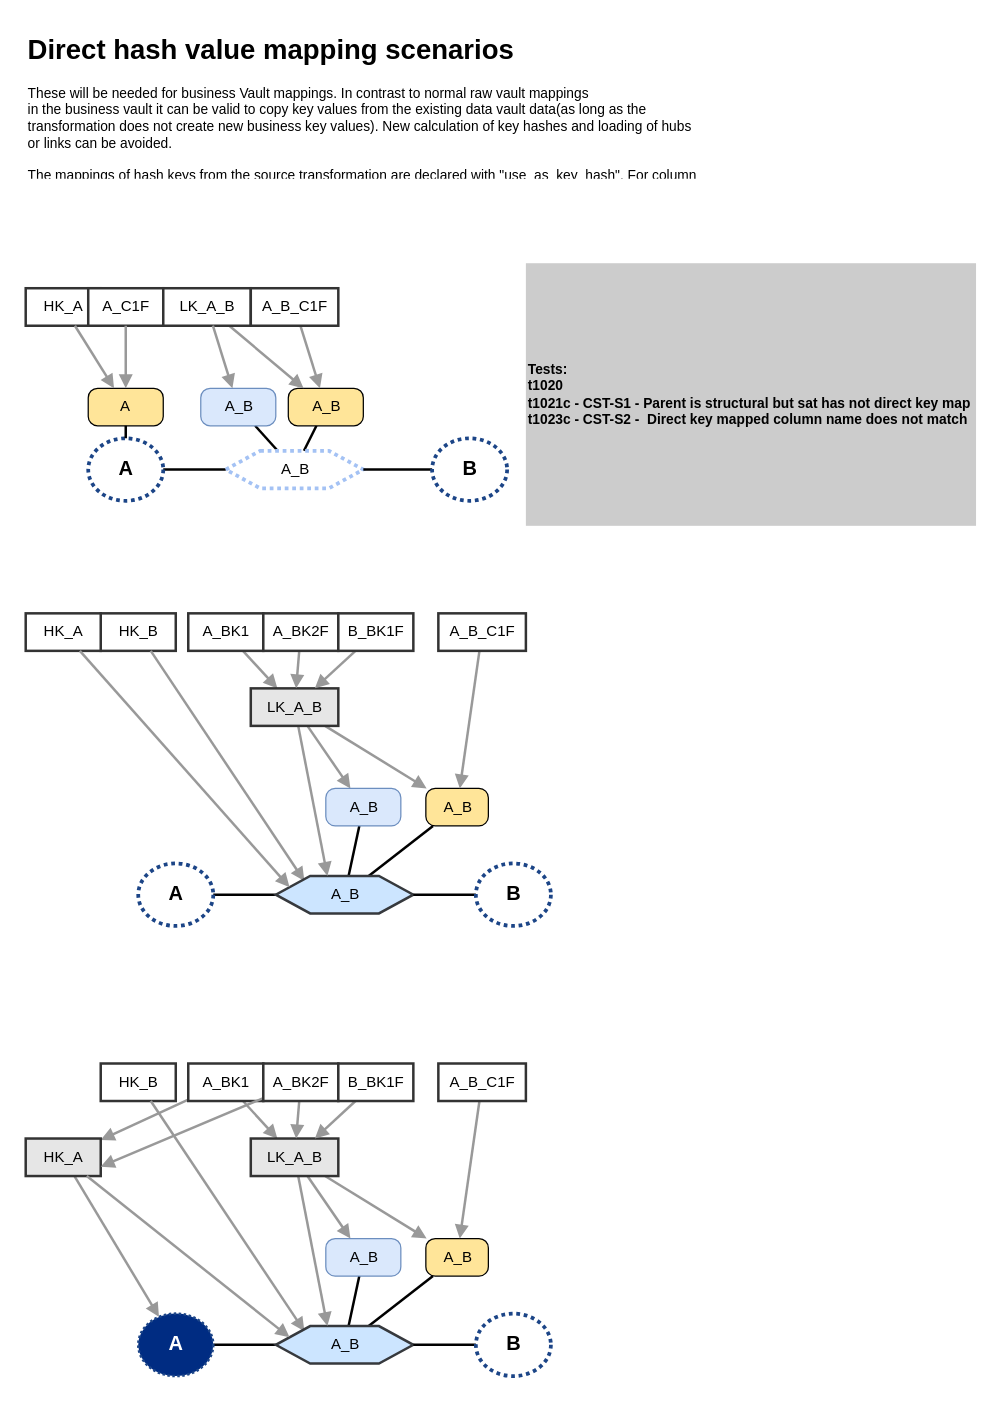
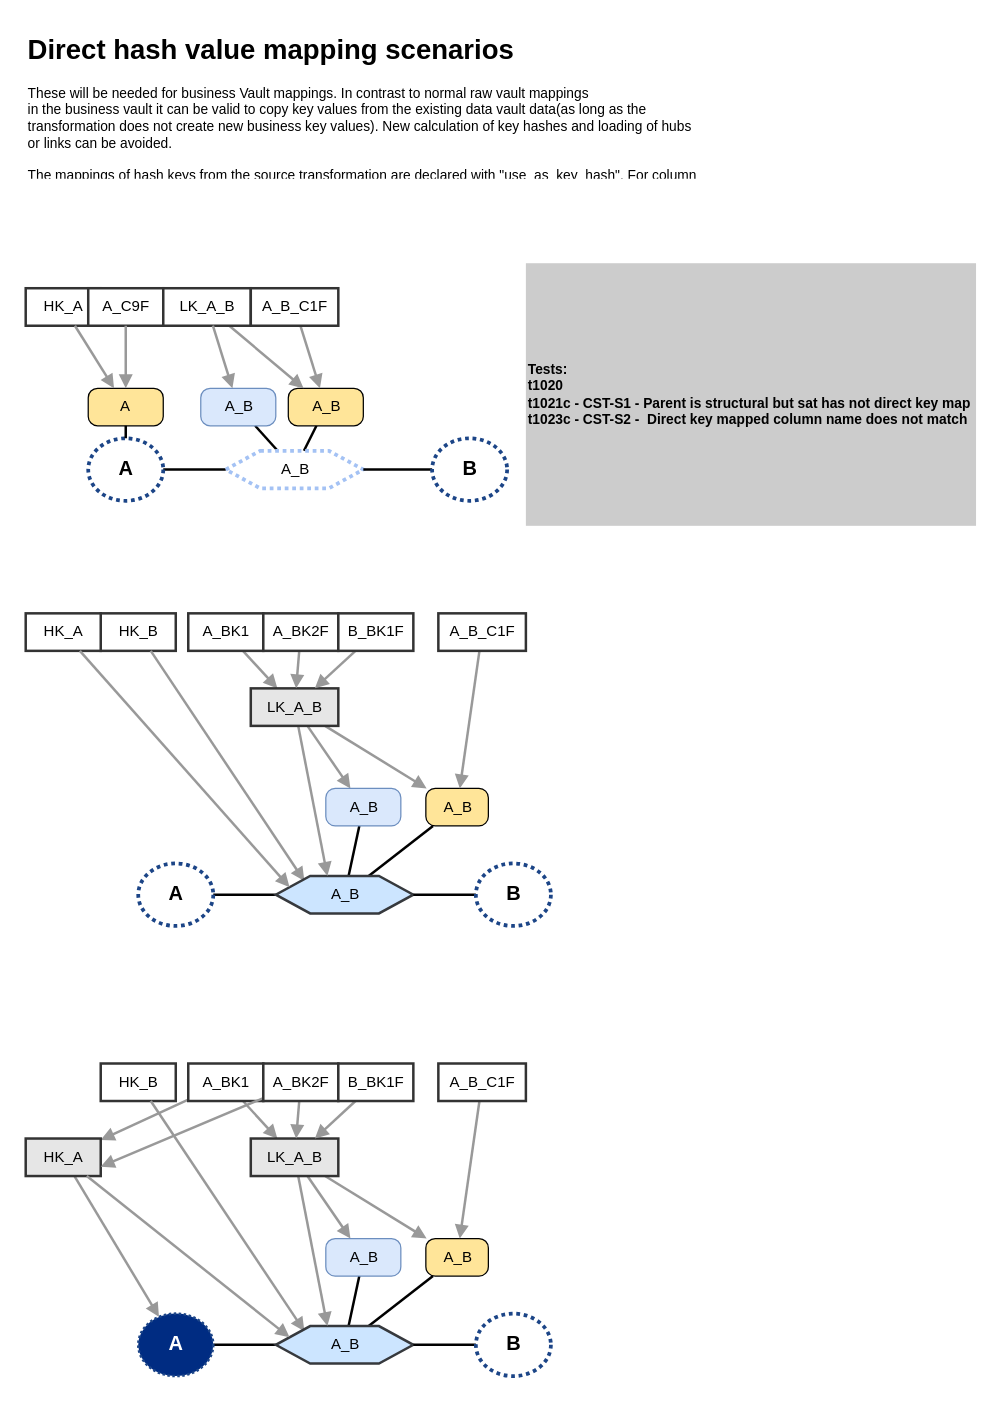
node "A_C1F": label "A_C1F" -> "A_C9F"
